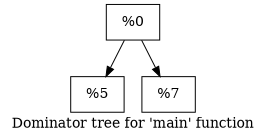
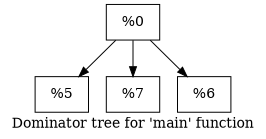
node "%6": added
